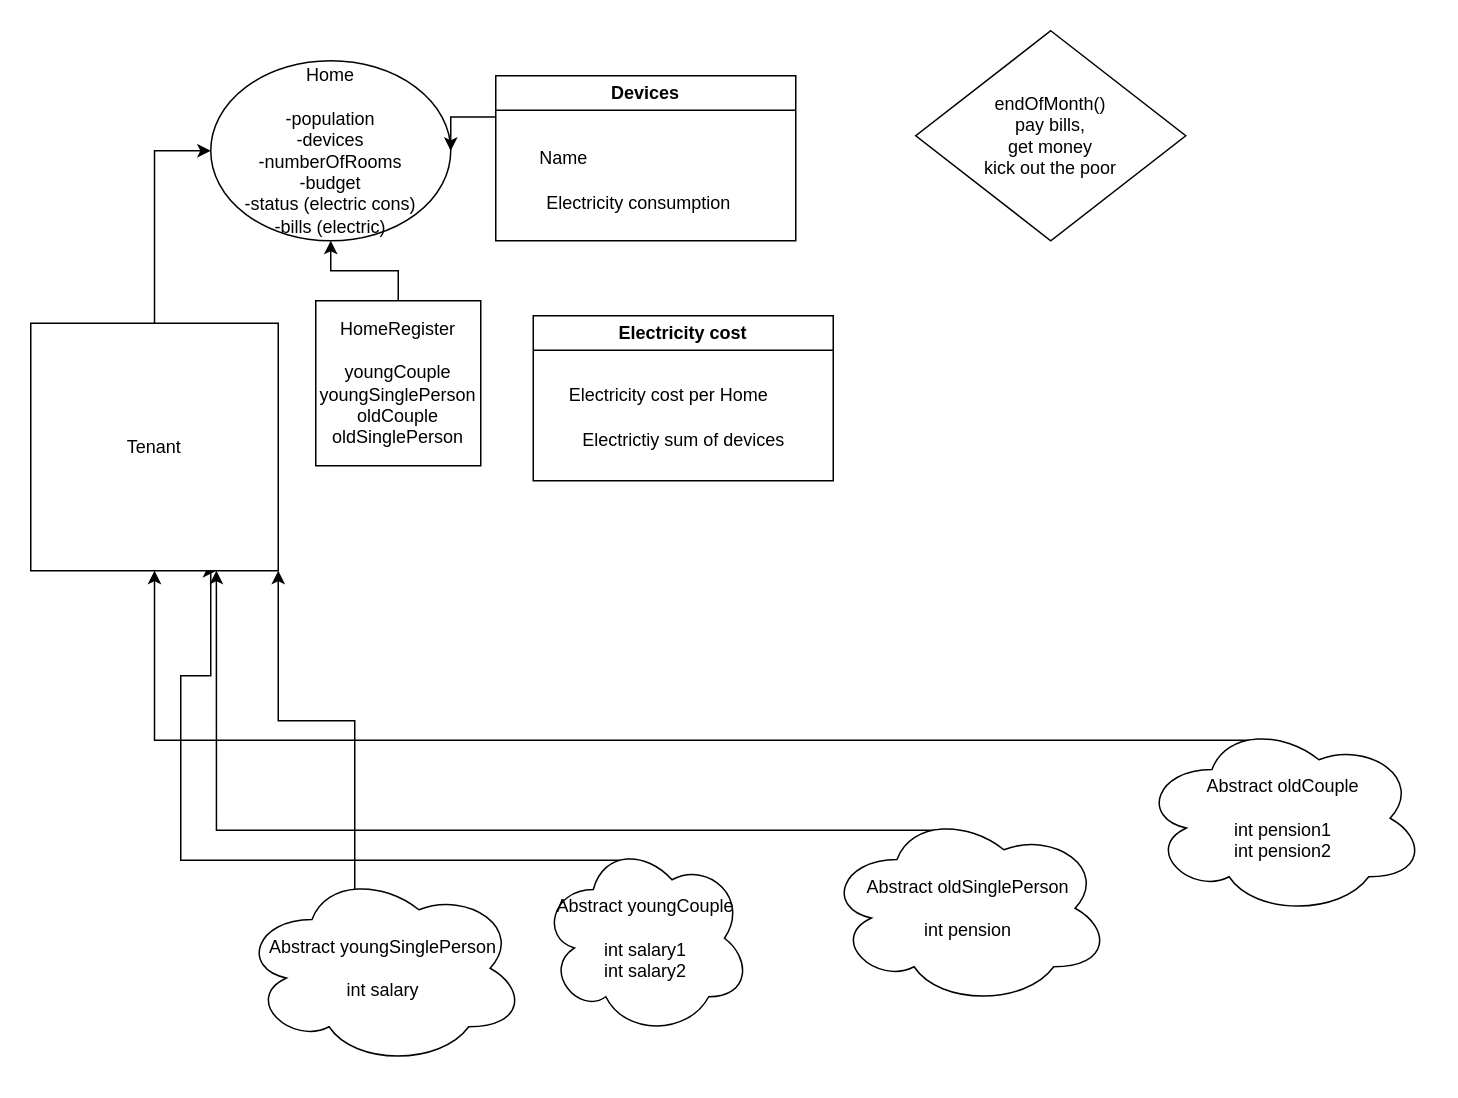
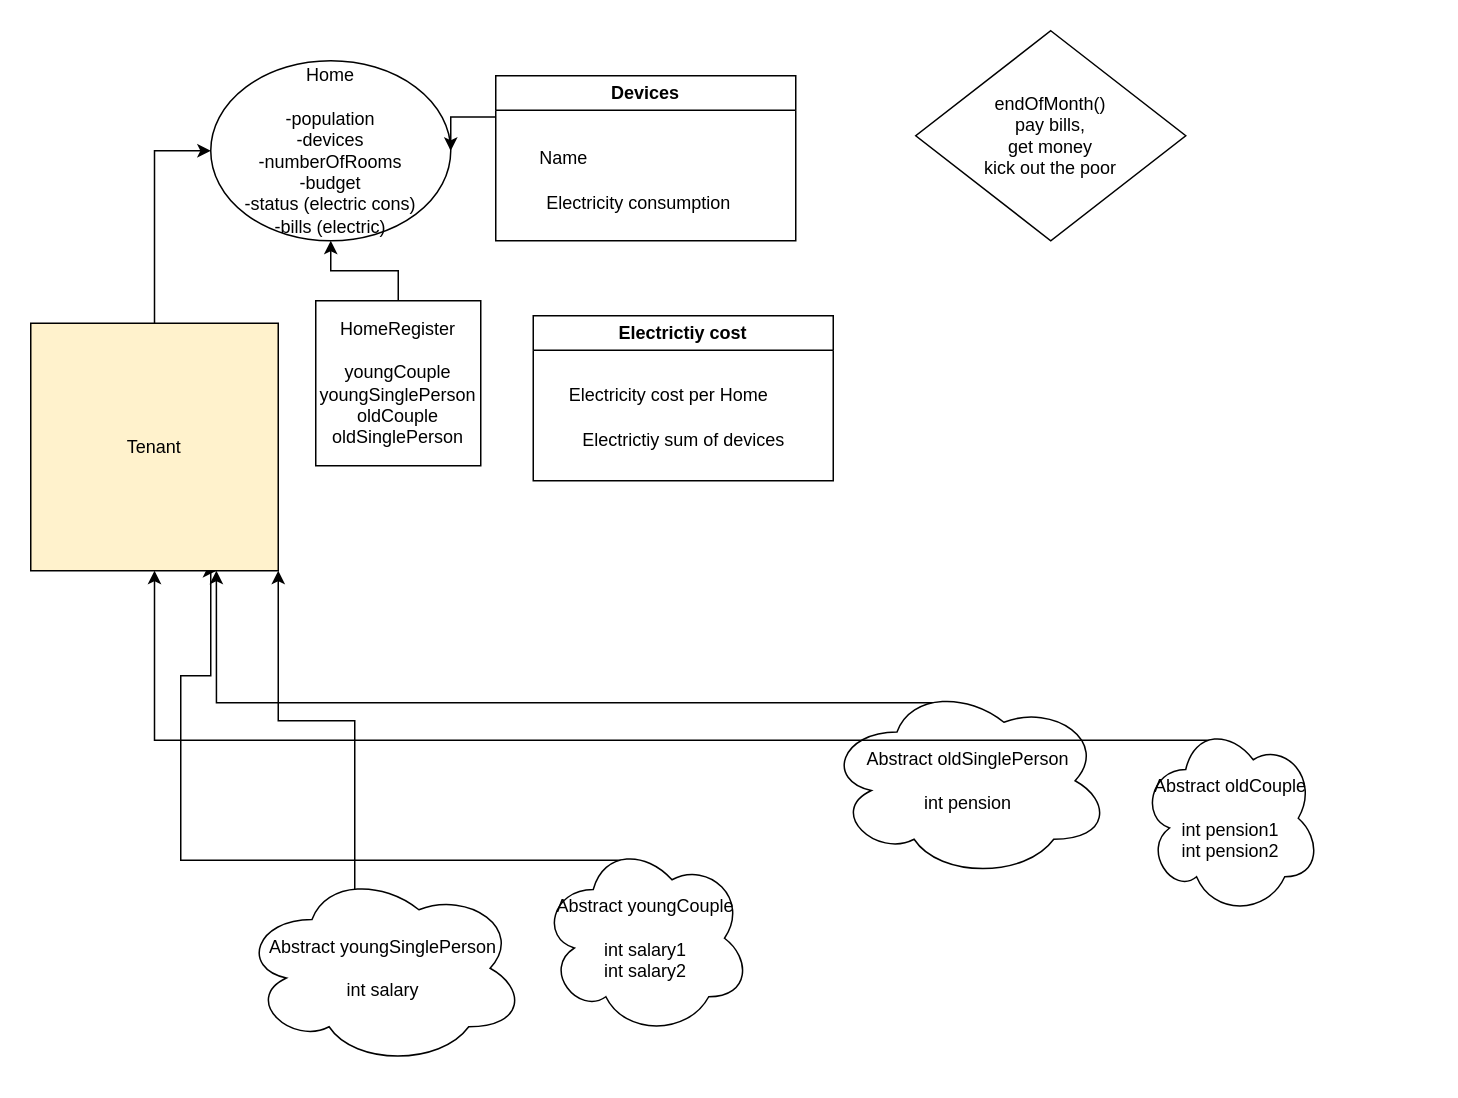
node "Electricity cost": label "Electricity cost" -> "Electrictiy cost"
node "Tenant": fillcolor #ffffff -> #fff2cc
node "Abstract oldCouple int pension1 int pension2": size 285x195 -> 180x195
node "Abstract oldSinglePerson int pension": moved (968, 908) -> (968, 781)
